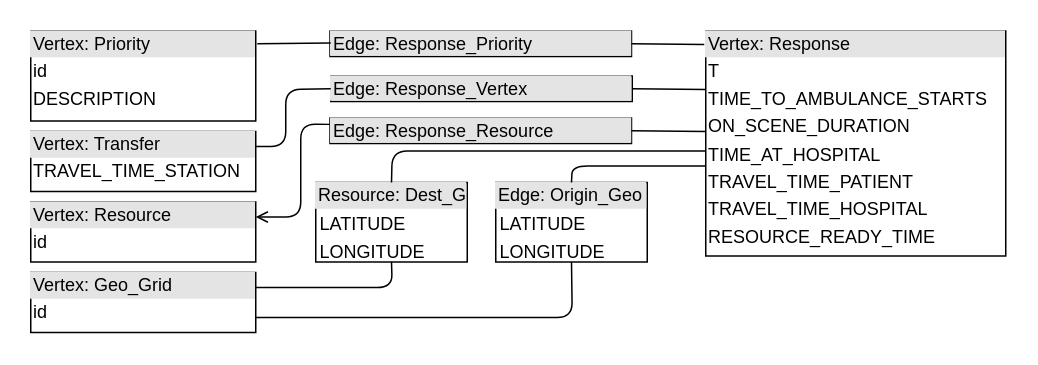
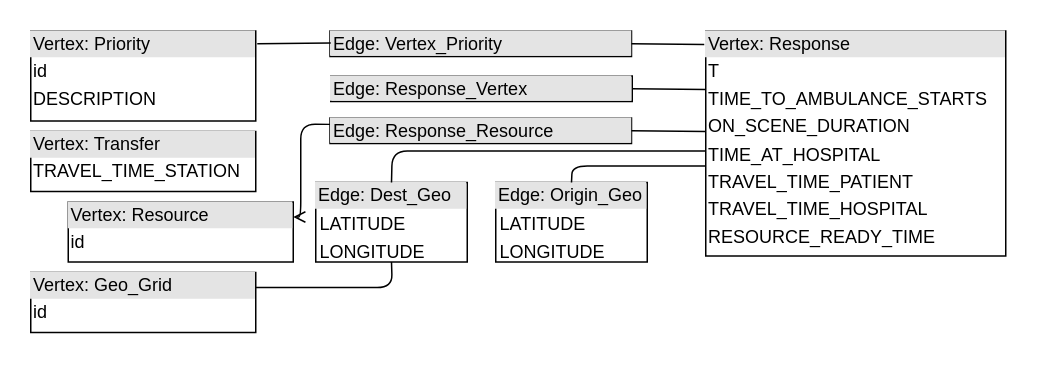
node "Edge: Response_Priority": label "Edge: Response_Priority" -> "Edge: Vertex_Priority"
edge "Edge: Response_Vertex" -- "Vertex: Transfer TRAVEL_TIME_STATION": removed
node "Resource: Dest_Geo LATITUDE LONGITUDE": label "Resource: Dest_Geo LATITUDE LONGITUDE" -> "Edge: Dest_Geo LATITUDE LONGITUDE"
node "Vertex: Resource id": moved (143, 232) -> (181, 232)
edge "Edge: Origin_Geo LATITUDE LONGITUDE" -- "Vertex: Geo_Grid id": removed
